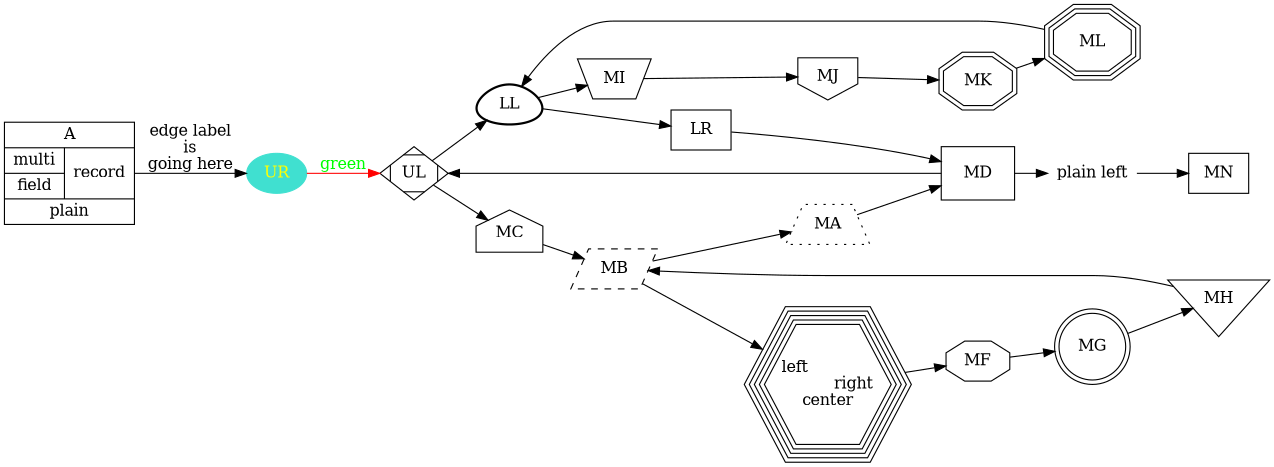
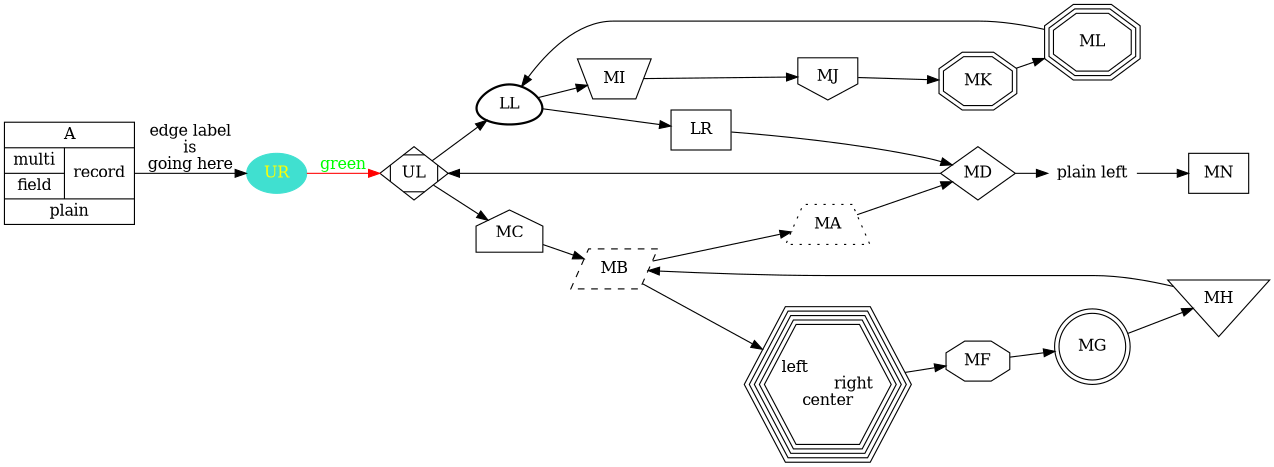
node "MD": shape box -> diamond
